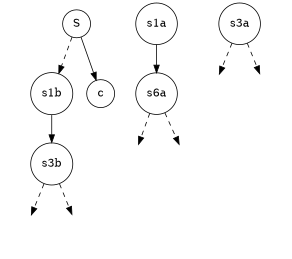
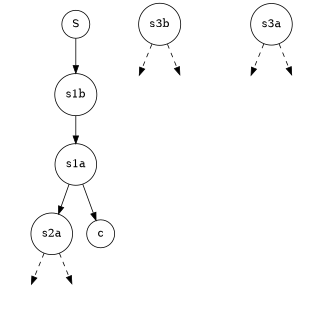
edge "S" -> "s1b": style dashed -> solid
edge "S" -> "c": now "s1a" -> "c"
node "s6a": label "s6a" -> "s2a"
edge "s1b" -> "s3b": now "s1b" -> "s1a"
